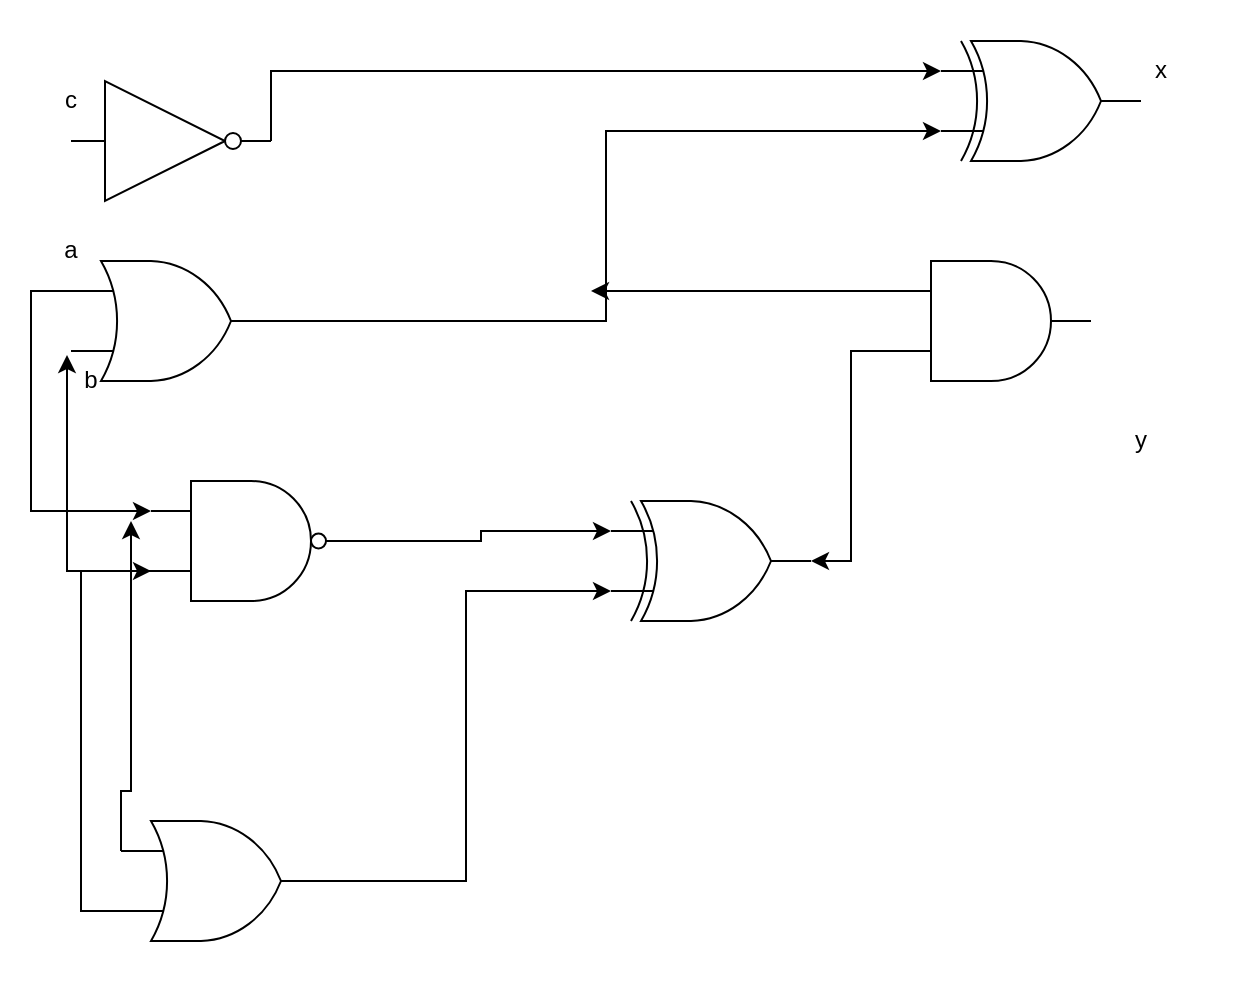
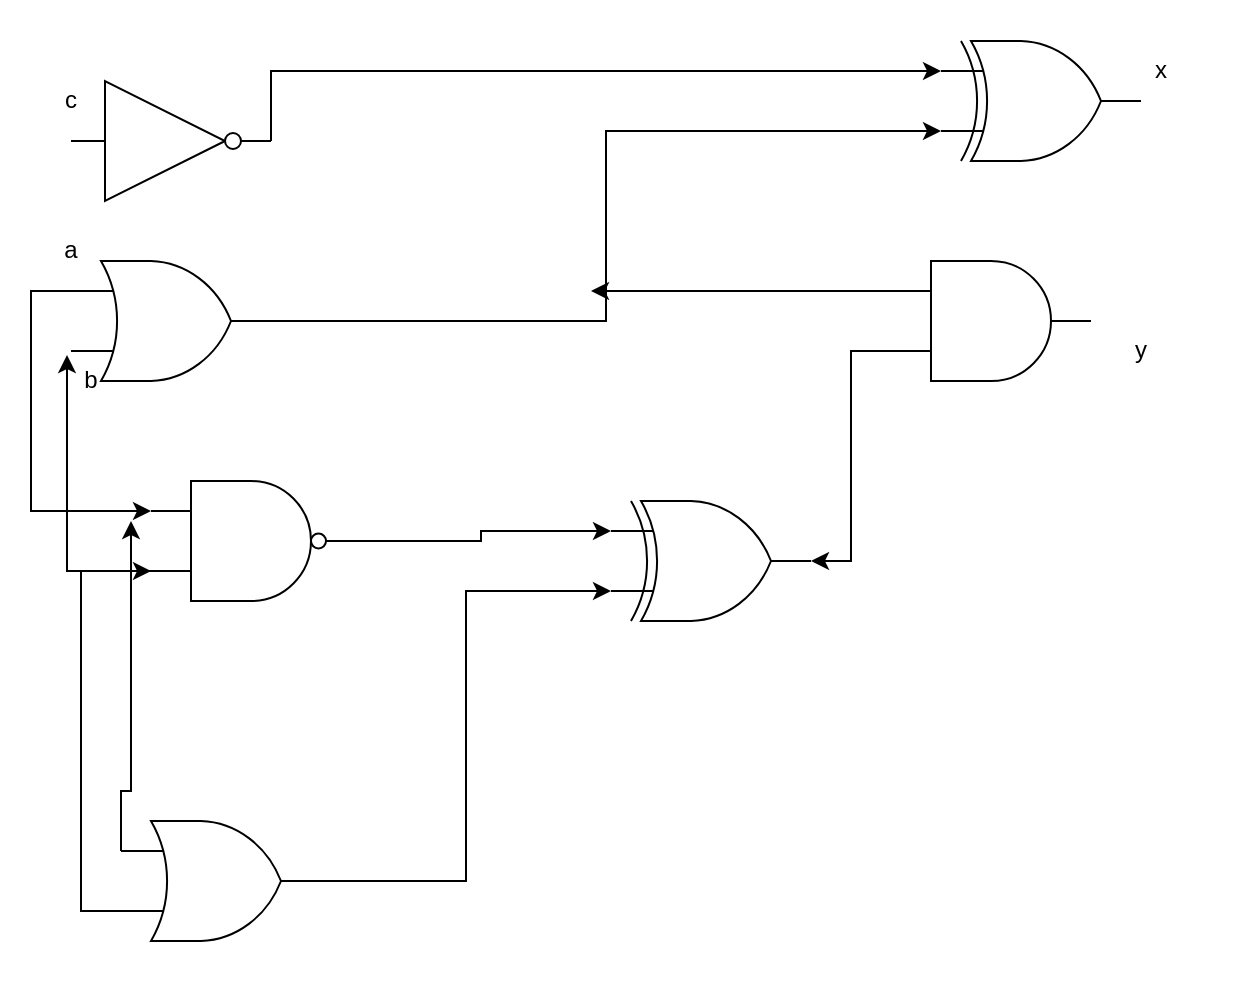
node "y": moved (1141, 441) -> (1141, 351)
